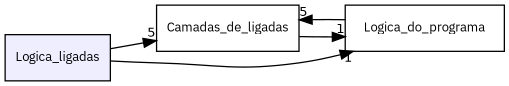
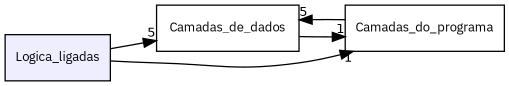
node "Camadas_de_ligadas": label "Camadas_de_ligadas" -> "Camadas_de_dados"
node "Logica_do_programa": label "Logica_do_programa" -> "Camadas_do_programa"
